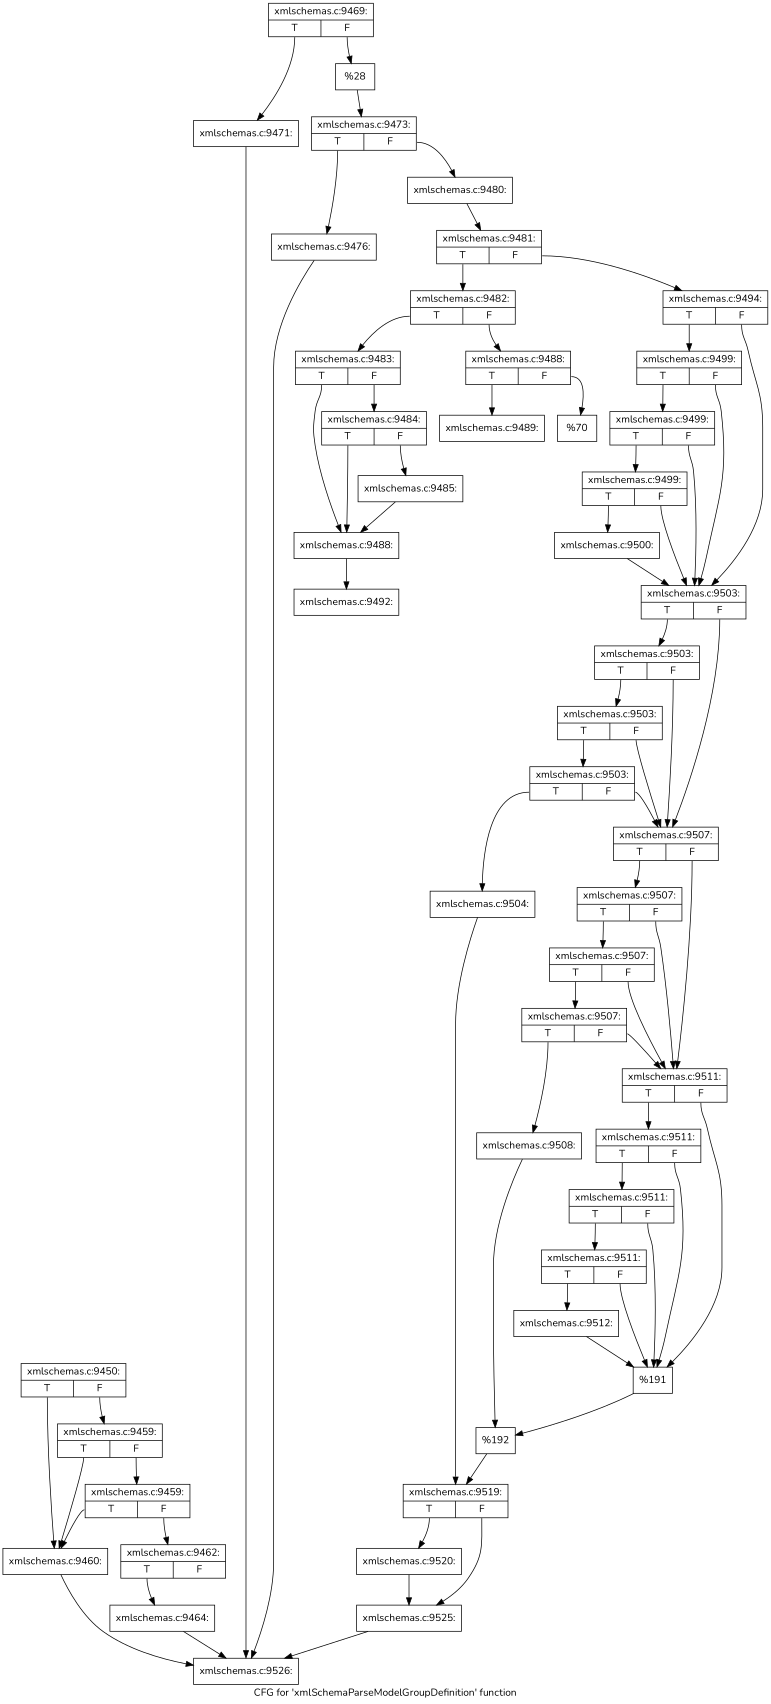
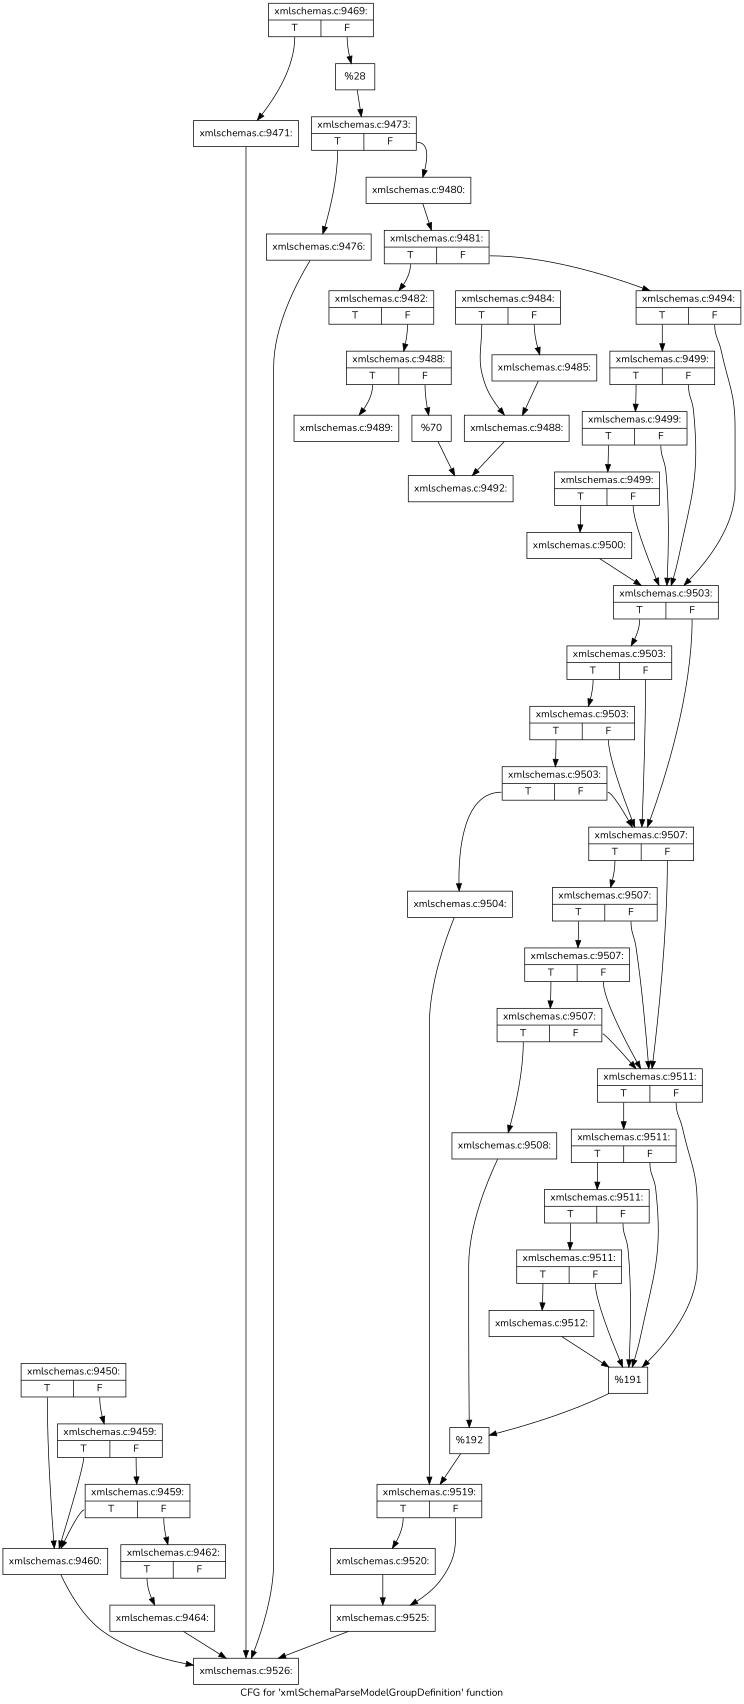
node "xmlschemas.c:9483:": removed
edge "%70" -> "xmlschemas.c:9492:": added
